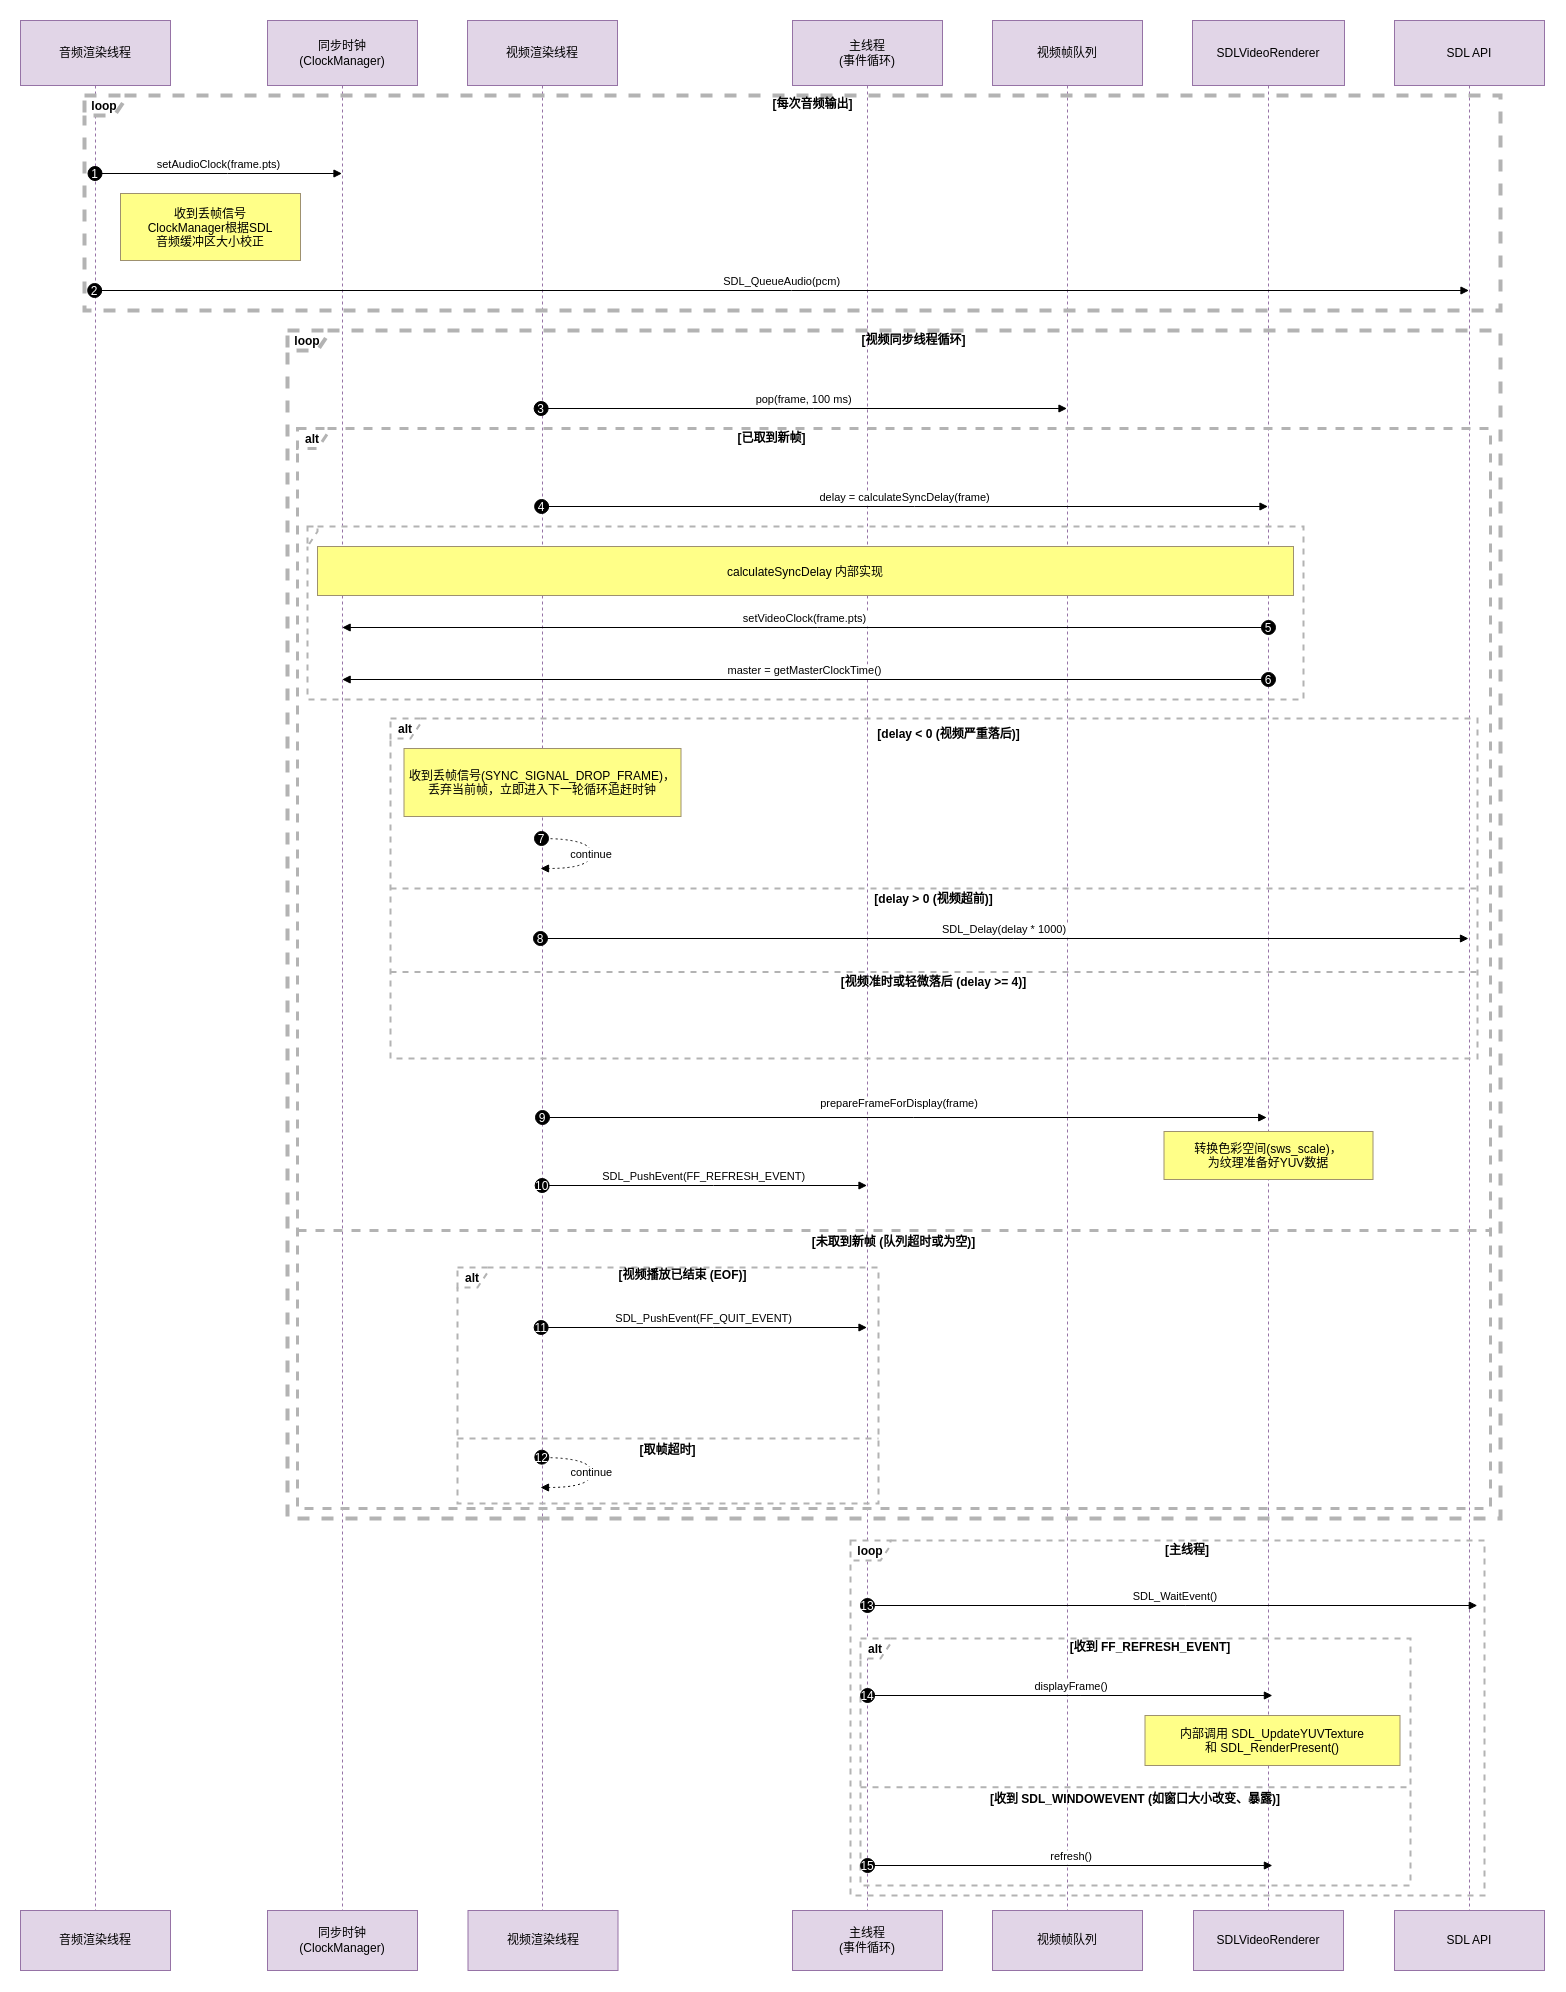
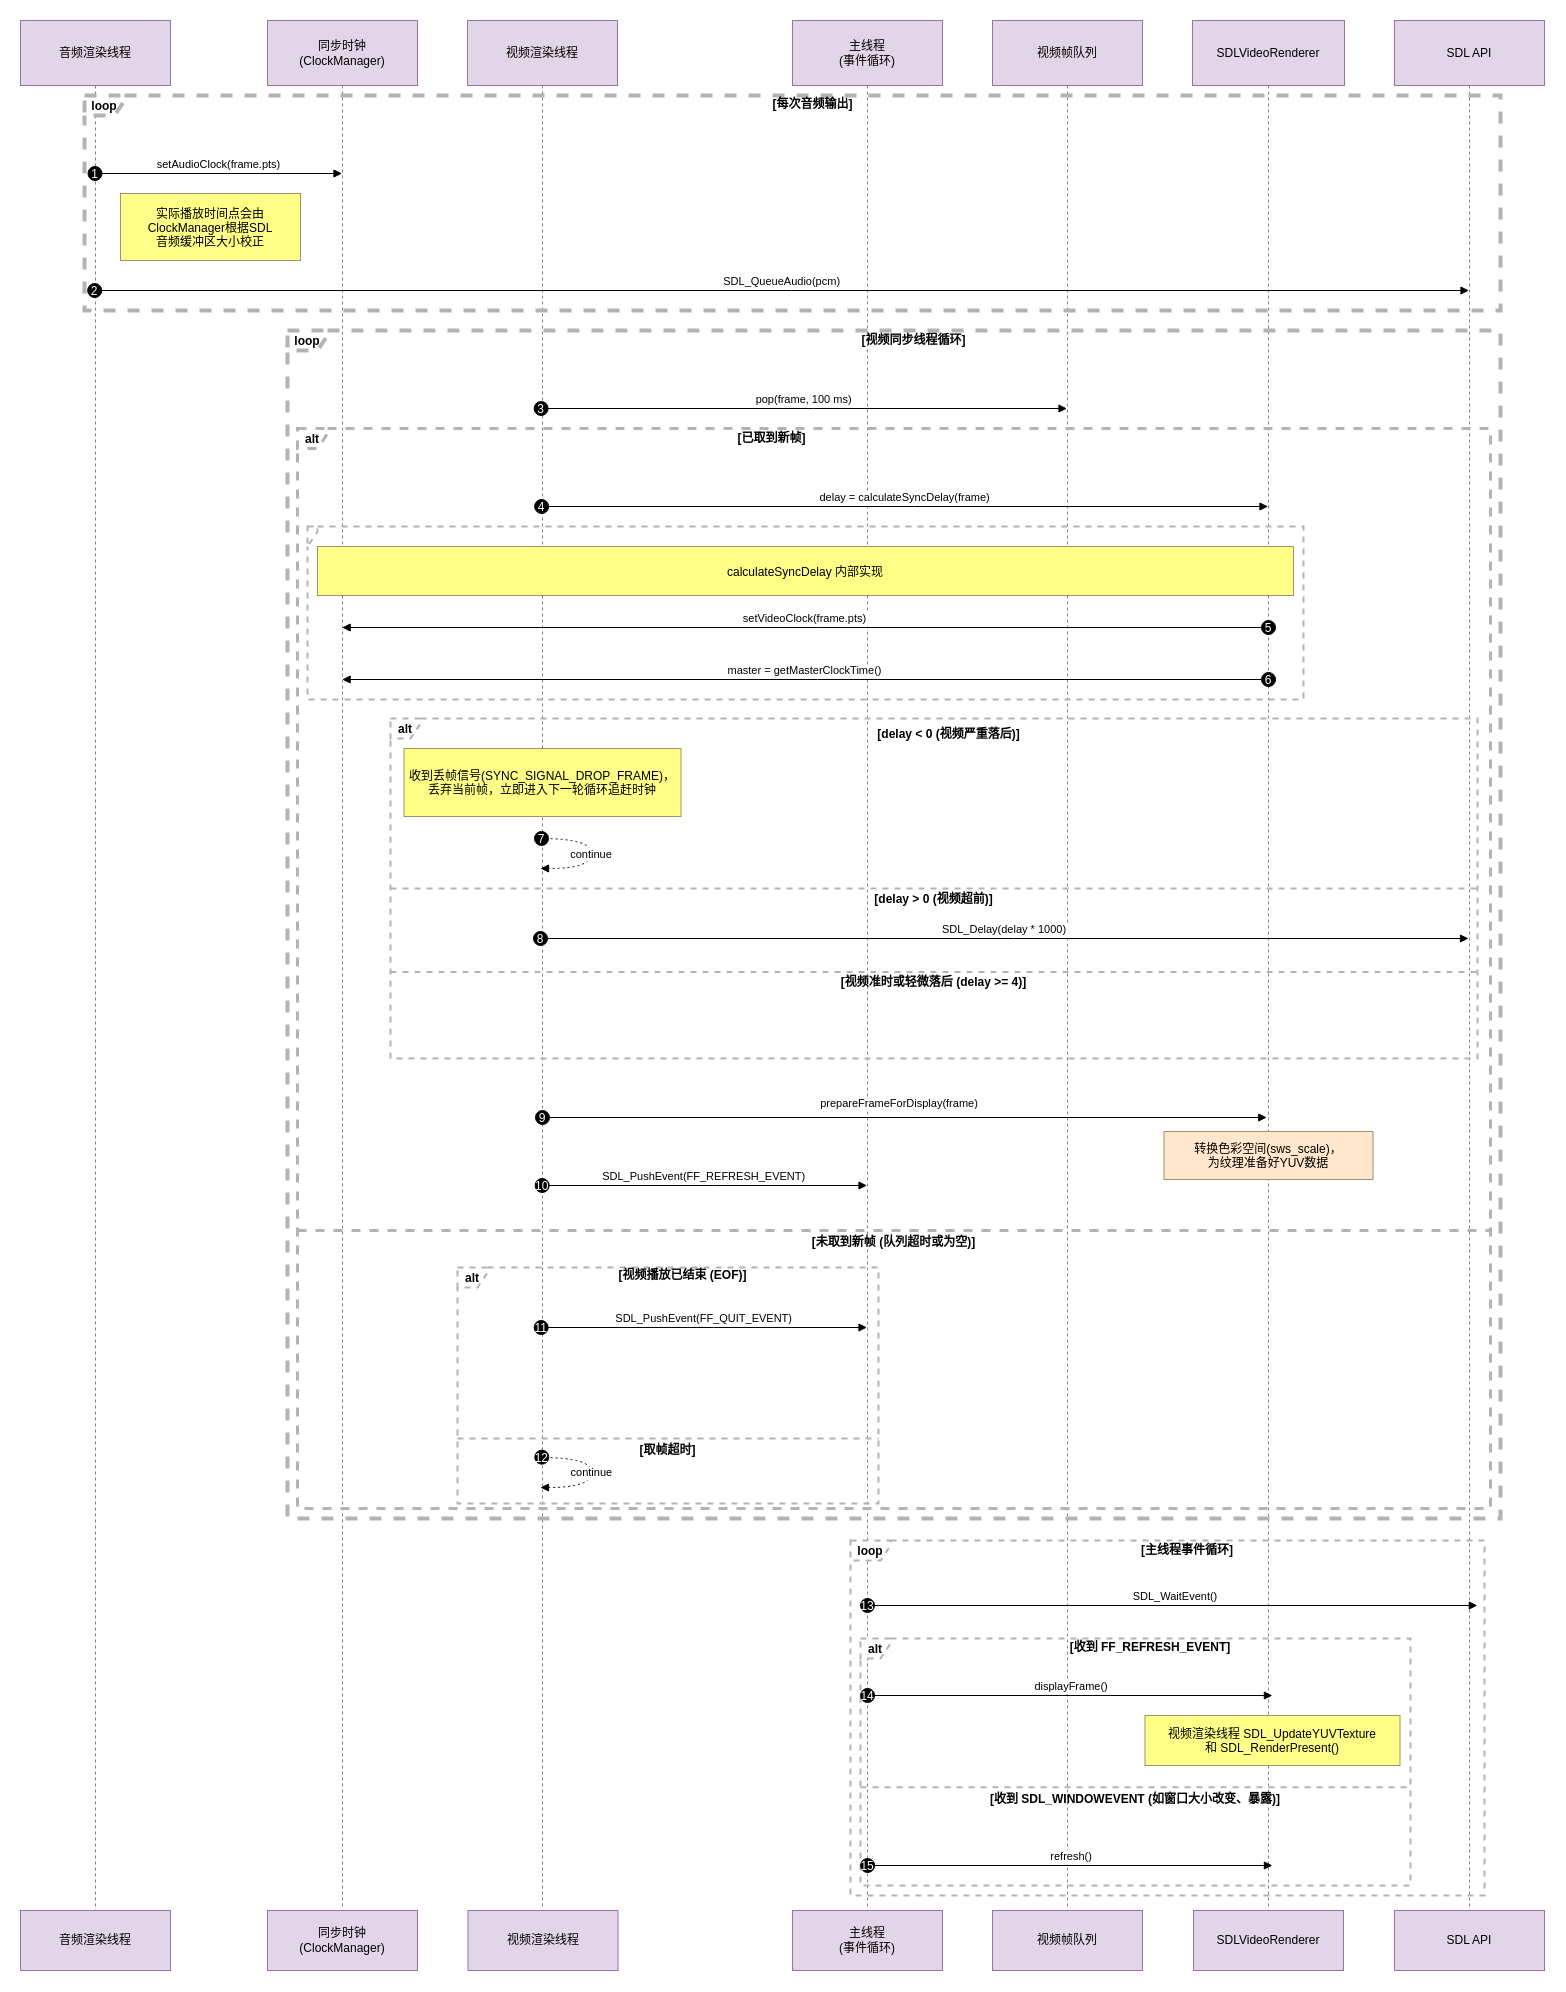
node "收到丢帧信号 ClockManager根据SDL 音频缓冲区大小校正": label "收到丢帧信号 ClockManager根据SDL 音频缓冲区大小校正" -> "实际播放时间点会由 ClockManager根据SDL 音频缓冲区大小校正"
node "转换色彩空间(sws_scale)， 为纹理准备好YUV数据": fillcolor #ffff88 -> #ffe6cc
node "[主线程]": label "[主线程]" -> "[主线程事件循环]"
node "内部调用 SDL_UpdateYUVTexture 和 SDL_RenderPresent()": label "内部调用 SDL_UpdateYUVTexture 和 SDL_RenderPresent()" -> "视频渲染线程 SDL_UpdateYUVTexture 和 SDL_RenderPresent()"
